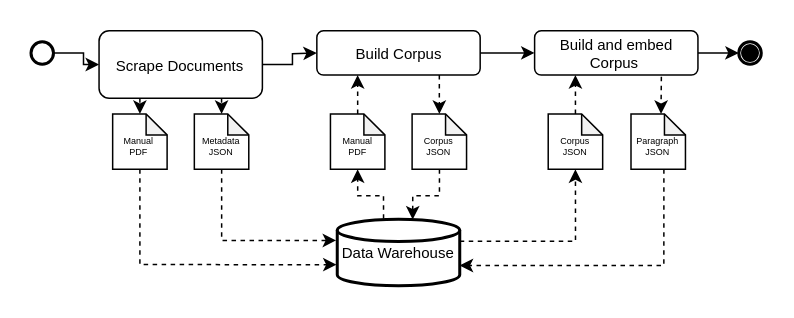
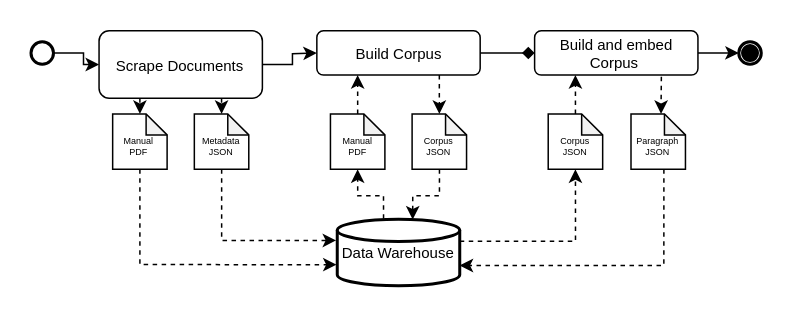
edge "Build Corpus" -> "Build and embed Corpus": arrowhead classic -> diamond
